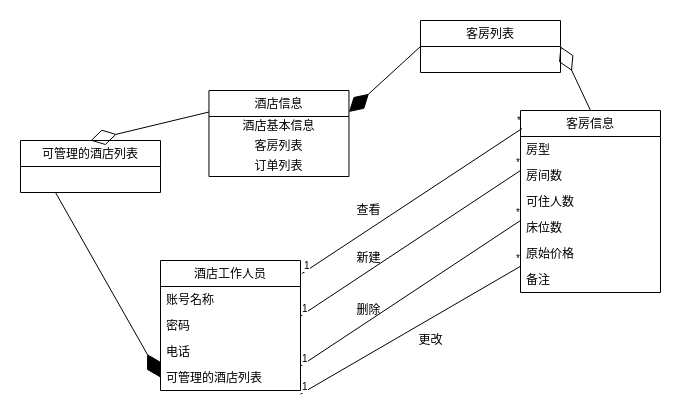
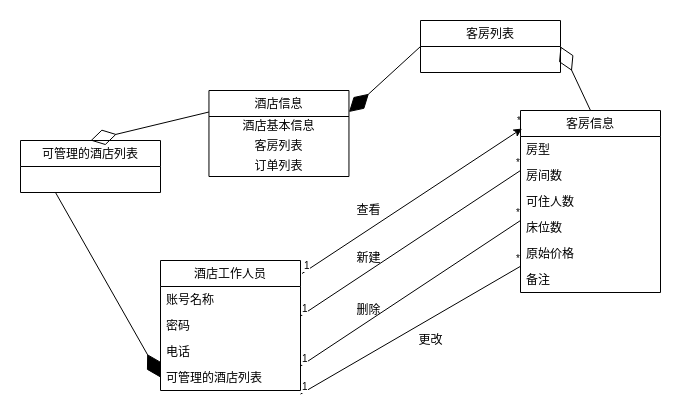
edge "客房信息" -- "酒店工作人员": arrowhead none -> classic
